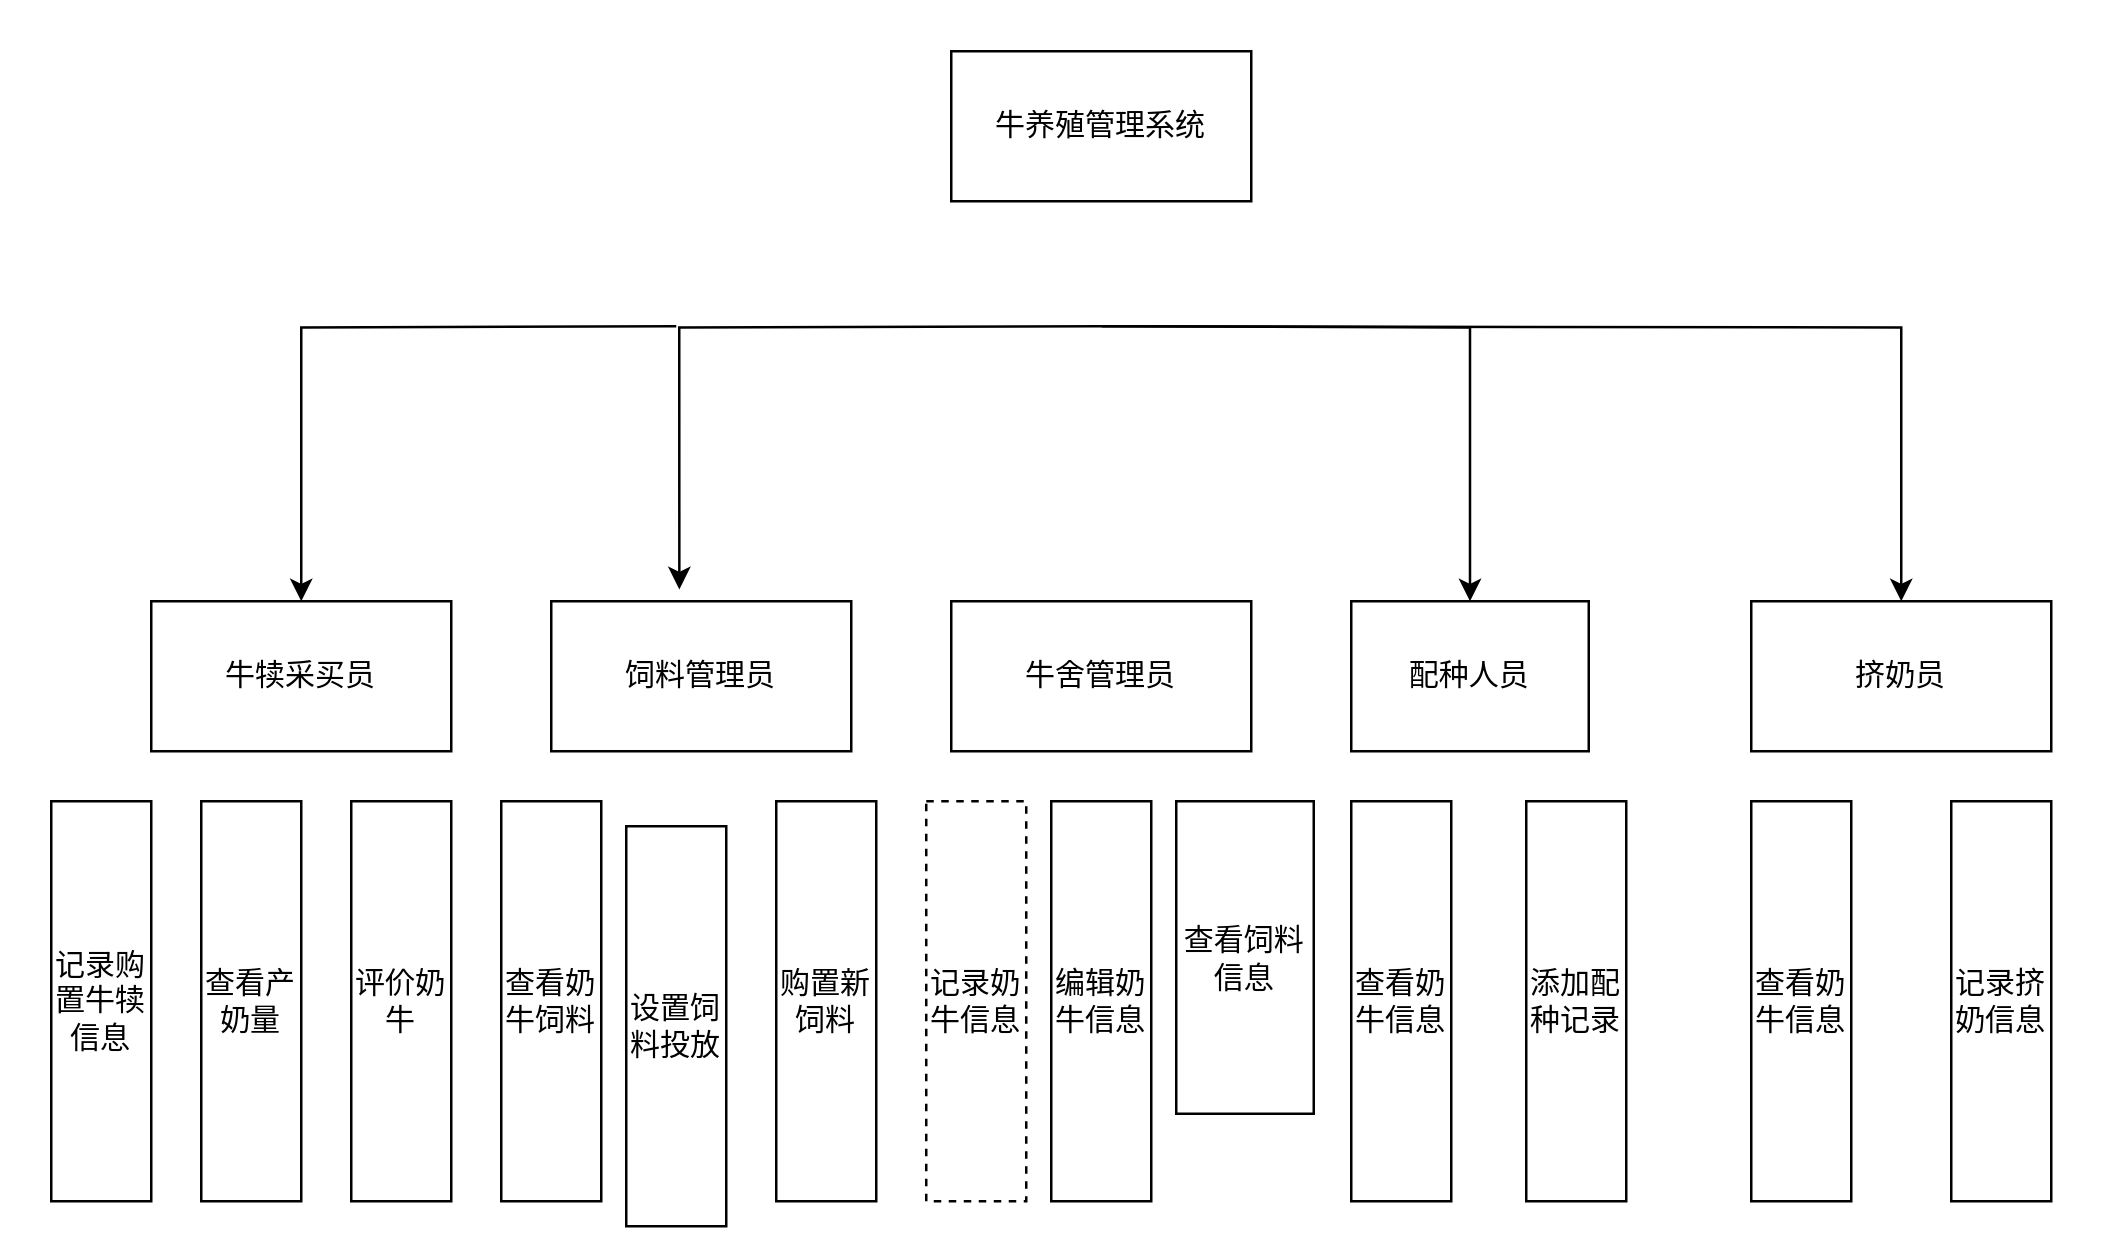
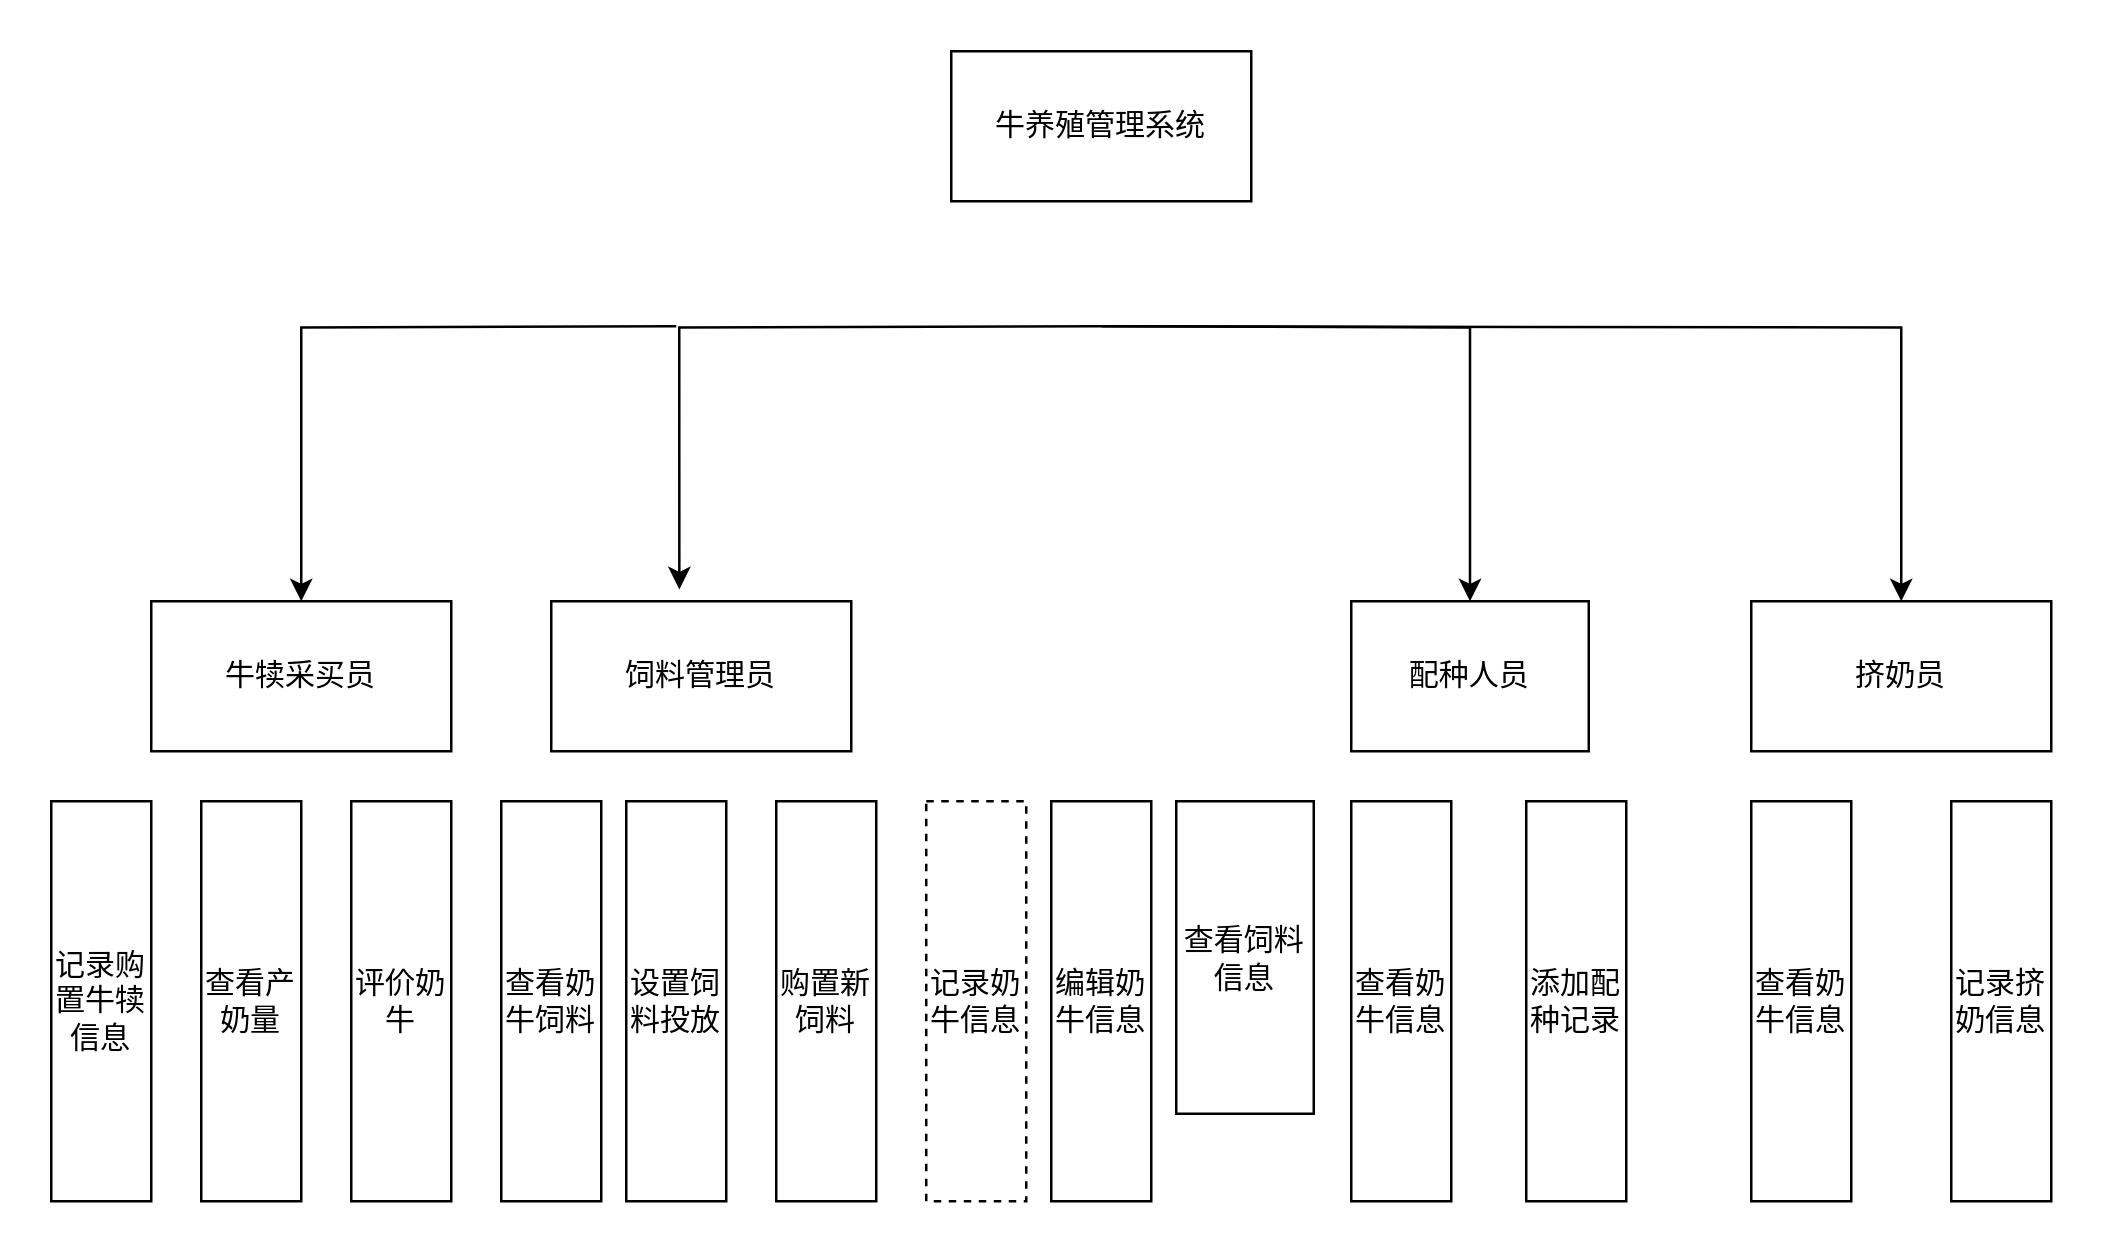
node "牛舍管理员": removed
node "设置饲料投放": moved (676, 1026) -> (676, 1001)
